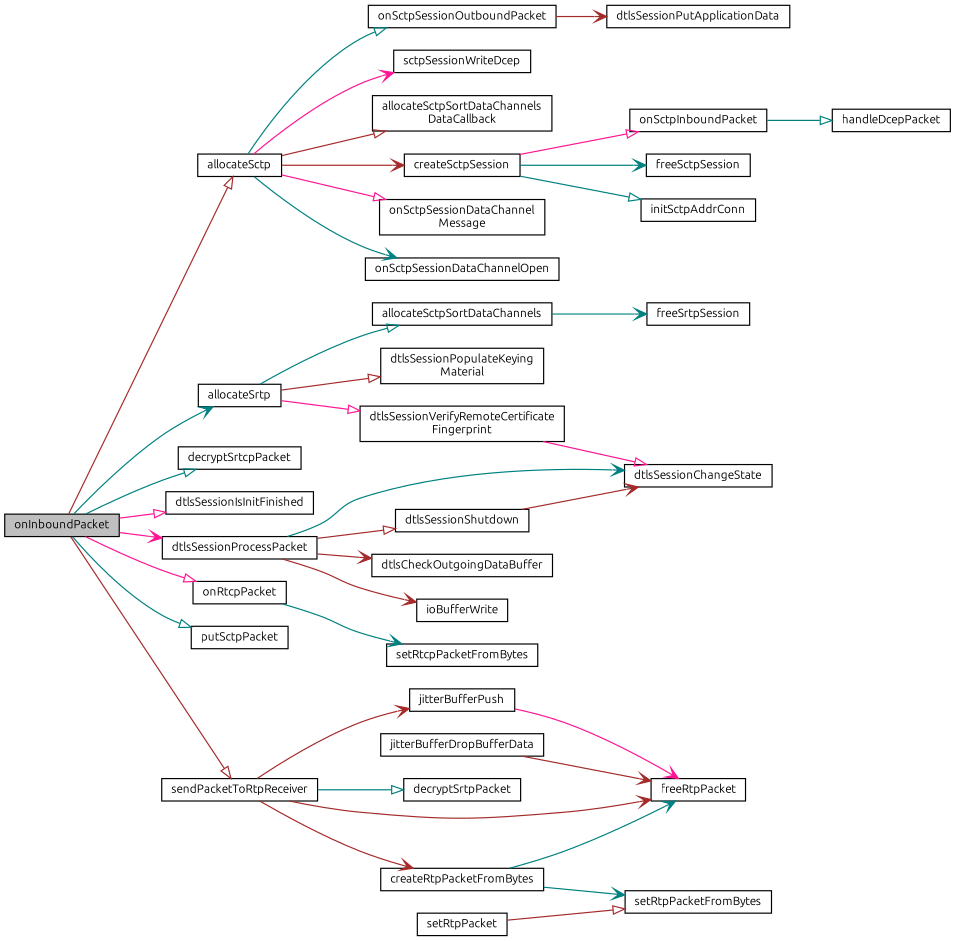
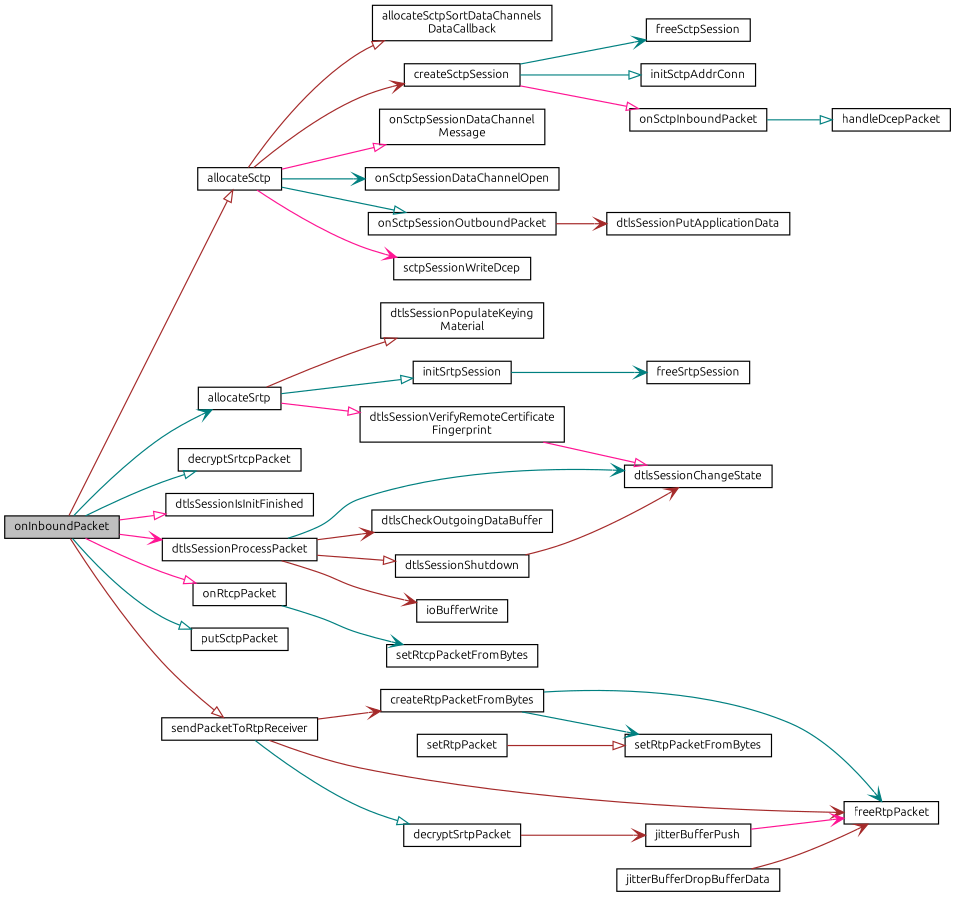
node "allocateSctpSortDataChannels": label "allocateSctpSortDataChannels" -> "initSrtpSession"
edge "sendPacketToRtpReceiver" -> "jitterBufferPush": now "decryptSrtpPacket" -> "jitterBufferPush"
